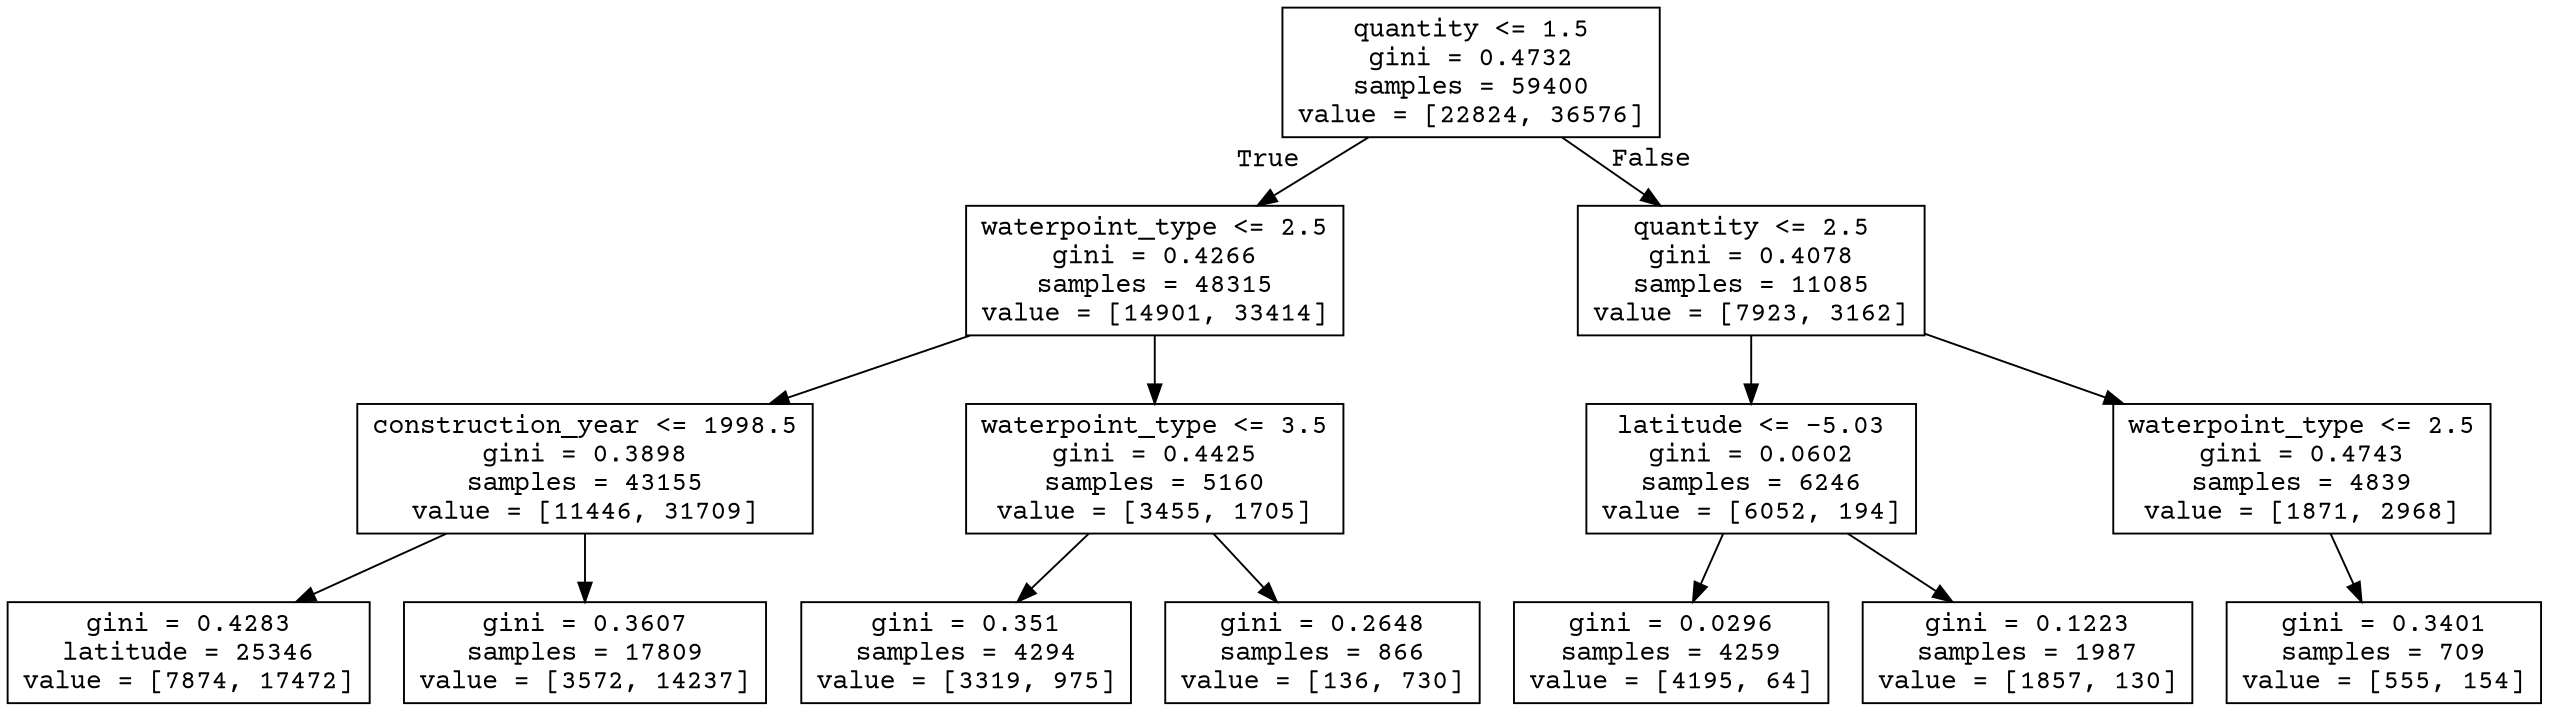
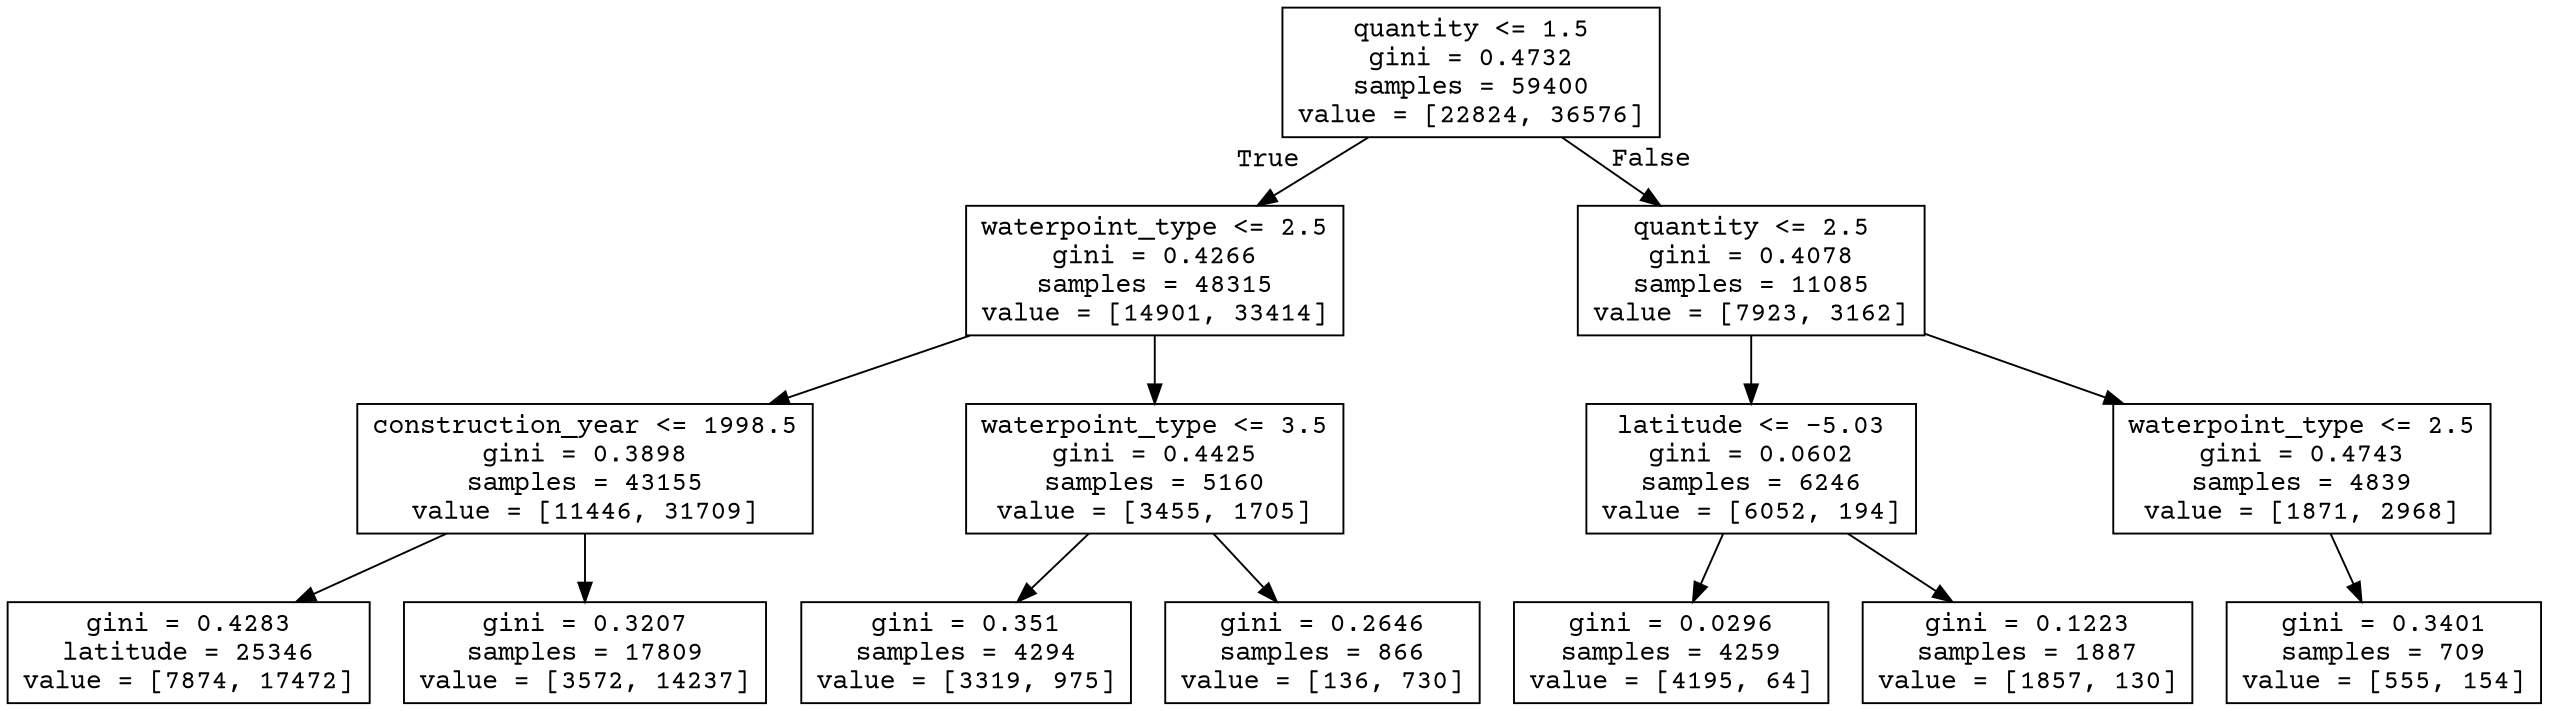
node "gini = 0.3607 samples = 17809 value = [3572, 14237]": label "gini = 0.3607 samples = 17809 value = [3572, 14237]" -> "gini = 0.3207 samples = 17809 value = [3572, 14237]"
node "gini = 0.2648 samples = 866 value = [136, 730]": label "gini = 0.2648 samples = 866 value = [136, 730]" -> "gini = 0.2646 samples = 866 value = [136, 730]"
node "gini = 0.1223 samples = 1987 value = [1857, 130]": label "gini = 0.1223 samples = 1987 value = [1857, 130]" -> "gini = 0.1223 samples = 1887 value = [1857, 130]"
